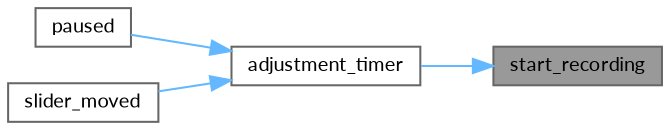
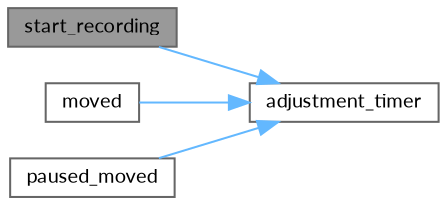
node "paused": label "paused" -> "moved"
edge "adjustment_timer" -> "start_recording": reversed
node "slider_moved": label "slider_moved" -> "paused_moved"
